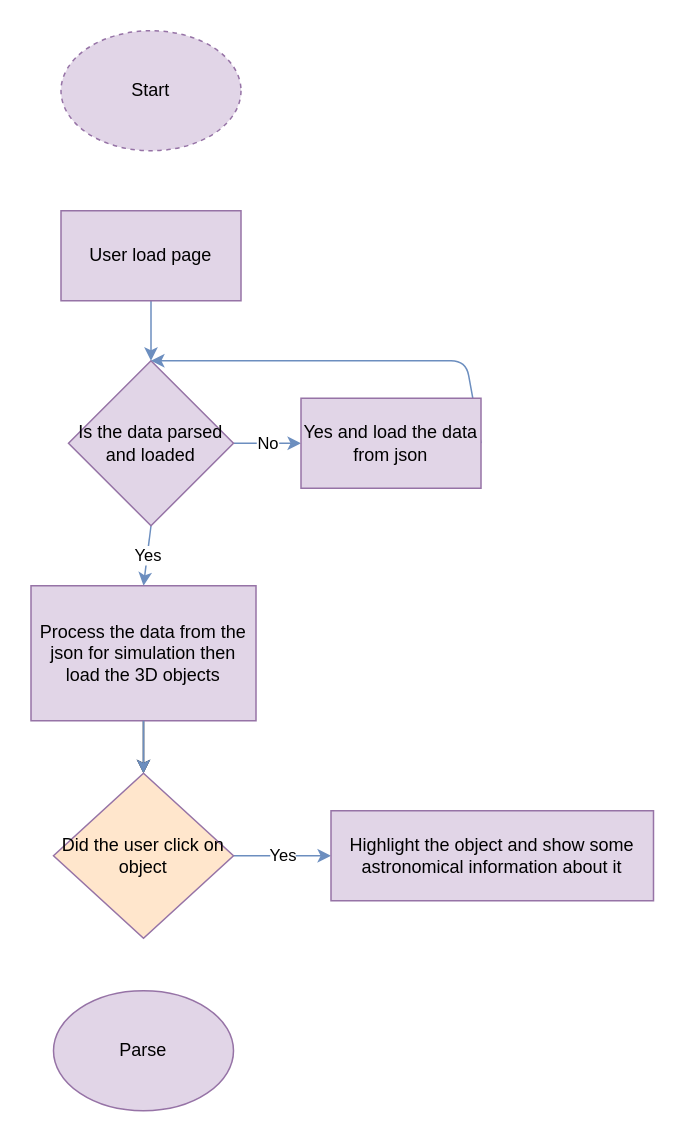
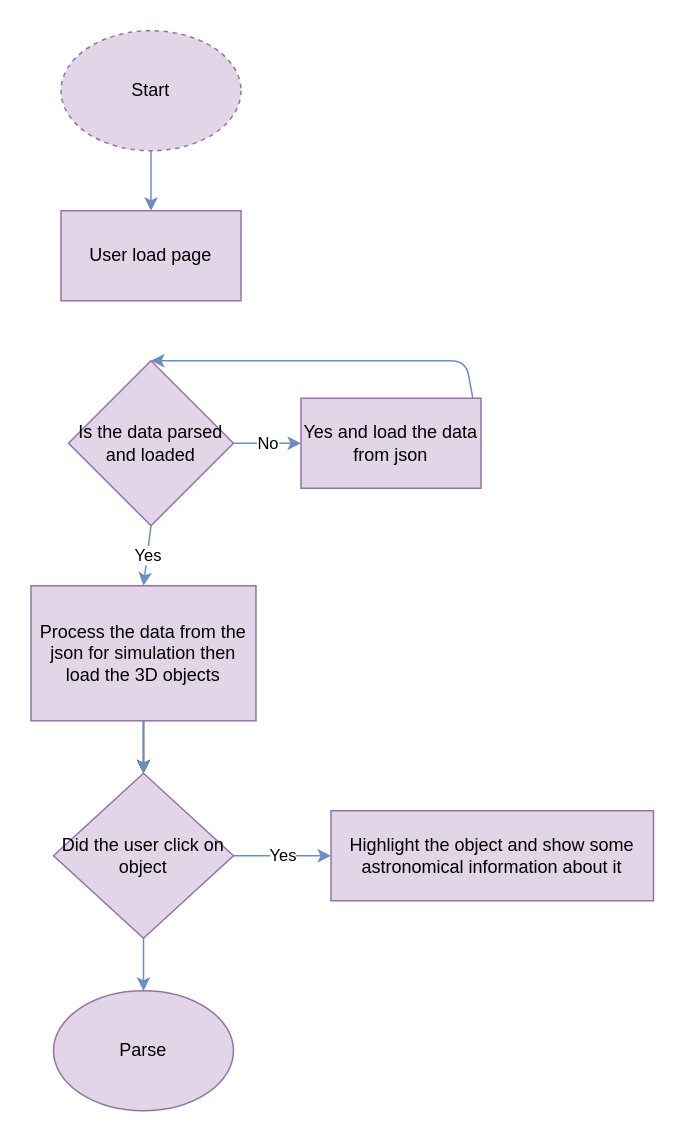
edge "Start" -> "User load page": added
edge "User load page" -> "Is the data parsed and loaded": removed
node "Did the user click on object": fillcolor #ffe6cc -> #e1d5e7
edge "Did the user click on object" -> "Parse": added
